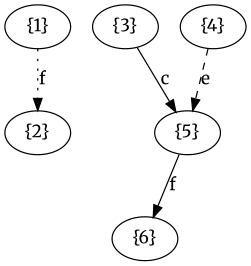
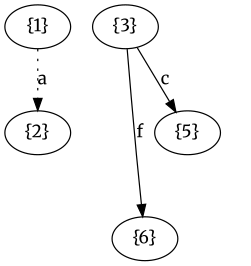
node "{4}": removed
edge "{1}" -> "{2}": label "f" -> "a"
edge "{5}" -> "{6}": now "{3}" -> "{6}"
